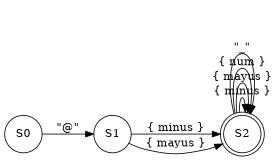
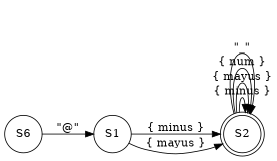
node "S0": label "S0" -> "S6"
